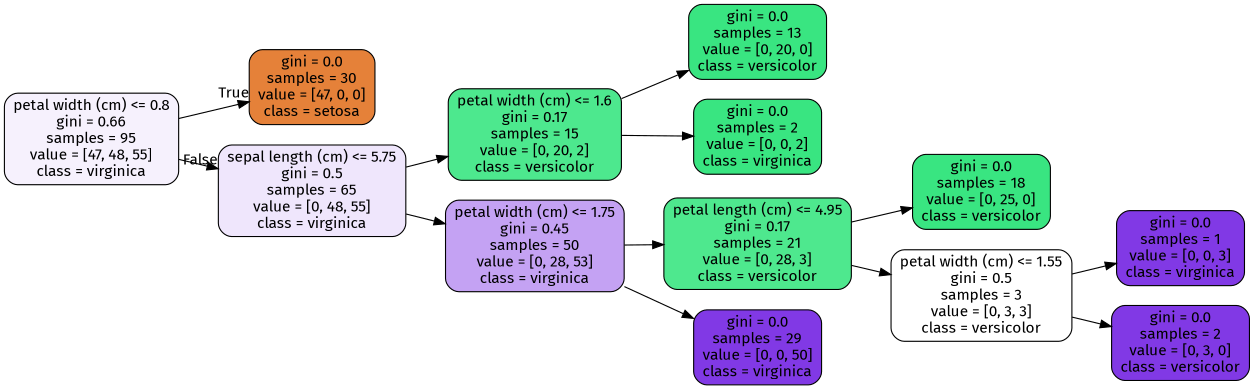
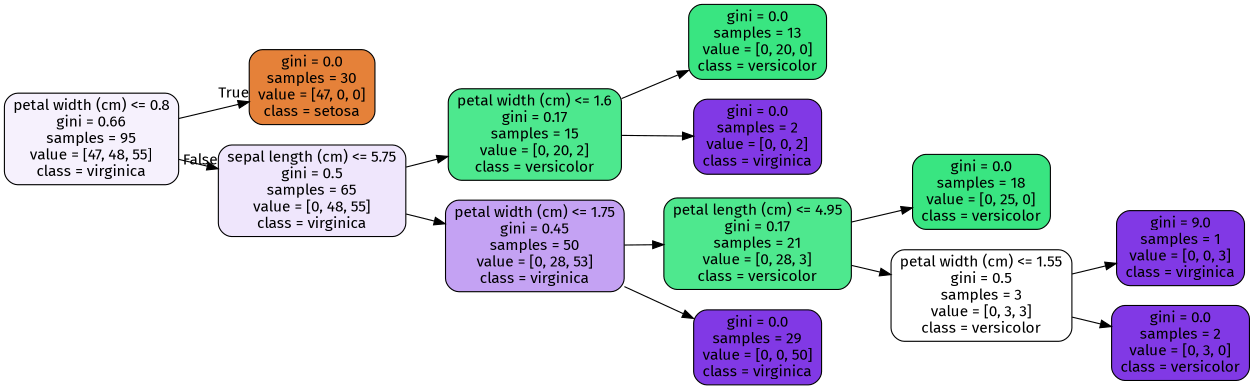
node "gini = 0.0 samples = 2 value = [0, 0, 2] class = virginica": fillcolor #39e581 -> #8139e5
node "gini = 0.0 samples = 1 value = [0, 0, 3] class = virginica": label "gini = 0.0 samples = 1 value = [0, 0, 3] class = virginica" -> "gini = 9.0 samples = 1 value = [0, 0, 3] class = virginica"
